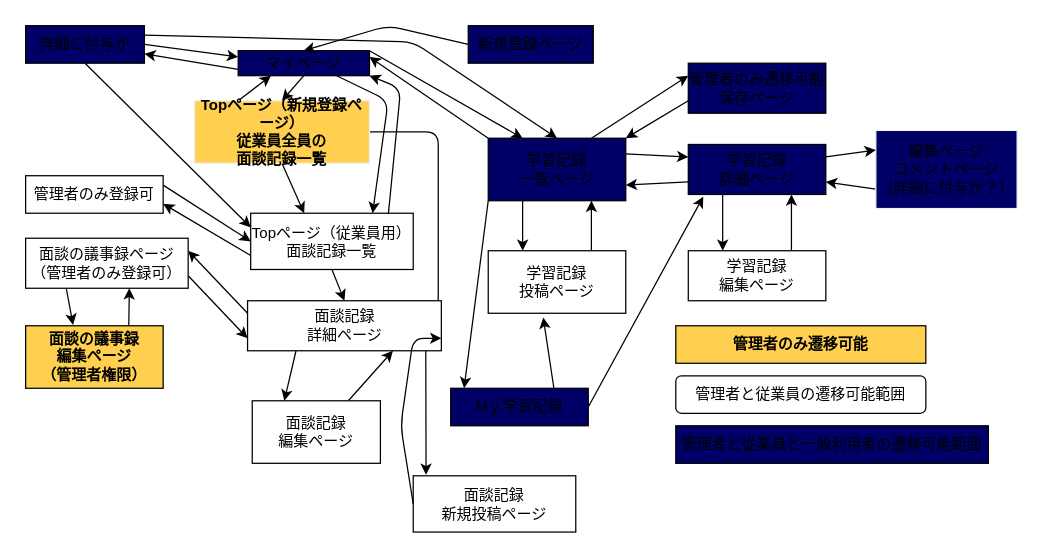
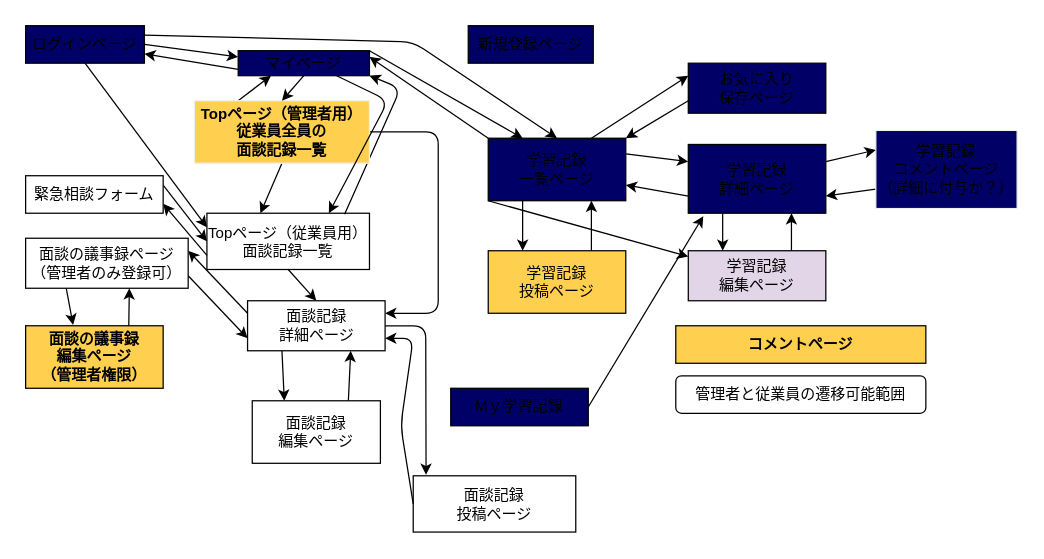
edge "新規登録ページ" -> "マイページ": removed
node "詳細に付与か": label "詳細に付与か" -> "ログインページ"
node "管理者のみ遷移可能 保存ページ": label "管理者のみ遷移可能 保存ページ" -> "お気に入り 保存ページ"
node "Topページ（新規登録ページ） 従業員全員の 面談記録一覧": label "Topページ（新規登録ページ） 従業員全員の 面談記録一覧" -> "Topページ（管理者用） 従業員全員の 面談記録一覧"
node "学習記録 詳細ページ": size 138x50 -> 138x69
node "編集ページ コメントページ （詳細に付与か？）": label "編集ページ コメントページ （詳細に付与か？）" -> "学習記録 コメントページ （詳細に付与か？）"
node "管理者のみ登録可": label "管理者のみ登録可" -> "緊急相談フォーム"
node "Topページ（従業員用） 面談記録一覧": moved (332, 241) -> (288, 241)
node "学習記録 編集ページ": fillcolor #ffffff -> #e1d5e7
node "学習記録 投稿ページ": fillcolor #ffffff -> #ffd04f
edge "学習記録 一覧ページ" -> "Mｙ学習記録": now "学習記録 一覧ページ" -> "学習記録 編集ページ"
node "面談記録 詳細ページ": size 194x50 -> 138x50
node "管理者のみ遷移可能": label "管理者のみ遷移可能" -> "コメントページ"
edge "Mｙ学習記録" -> "学習記録 投稿ページ": removed
node "管理者と従業員と一般利用者の遷移可能範囲": removed
node "面談記録 新規投稿ページ": label "面談記録 新規投稿ページ" -> "面談記録 投稿ページ"
